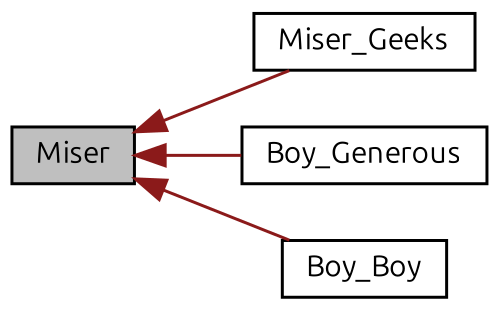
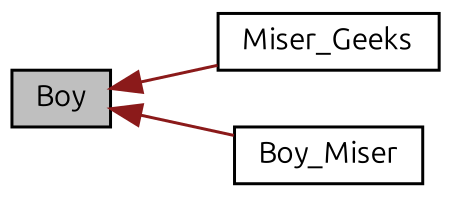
node "Miser": label "Miser" -> "Boy"
node "Boy_Generous": removed
node "Boy_Boy": label "Boy_Boy" -> "Boy_Miser"
